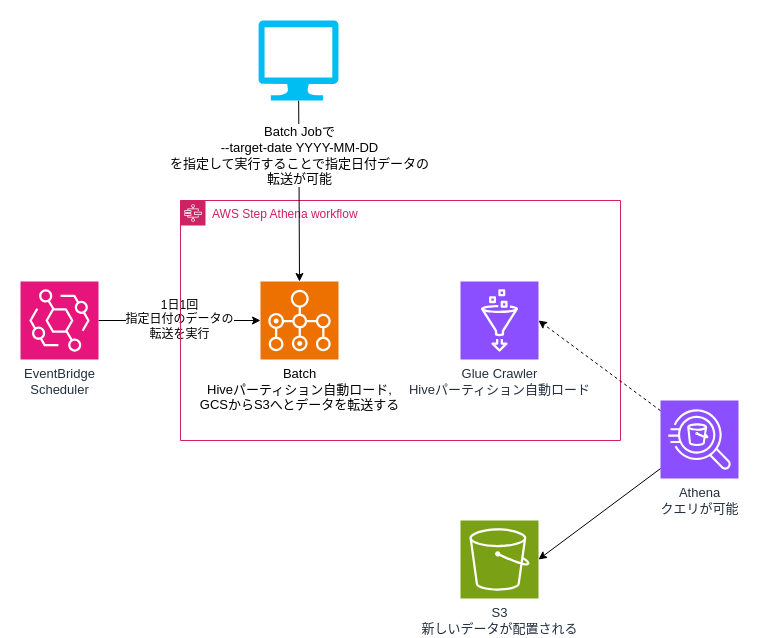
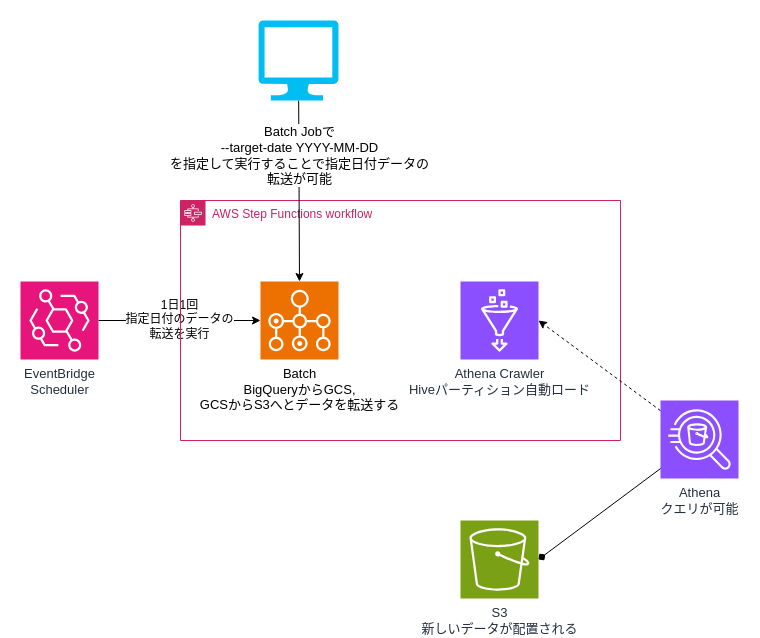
node "AWS Step Athena workflow": label "AWS Step Athena workflow" -> "AWS Step Functions workflow"
node "Glue Crawler Hiveパーティション自動ロード": label "Glue Crawler Hiveパーティション自動ロード" -> "Athena Crawler Hiveパーティション自動ロード"
node "Batch Hiveパーティション自動ロード, GCSからS3へとデータを転送する": label "Batch Hiveパーティション自動ロード, GCSからS3へとデータを転送する" -> "Batch BigQueryからGCS, GCSからS3へとデータを転送する"
edge "Athena クエリが可能" -> "S3 新しいデータが配置される": arrowhead classic -> diamond
